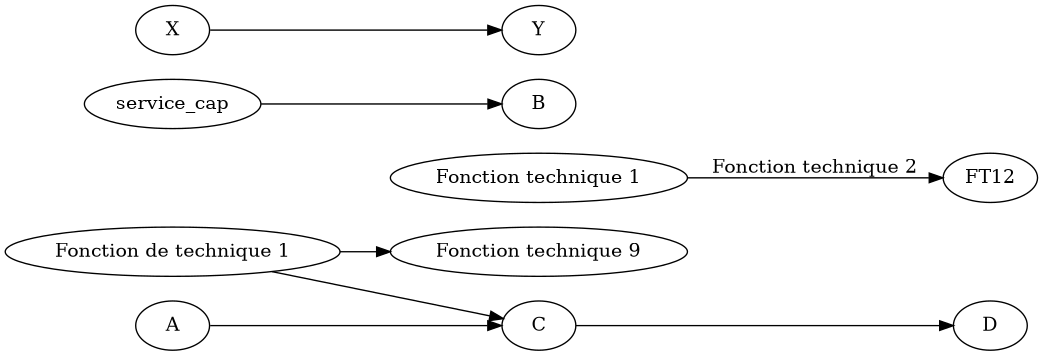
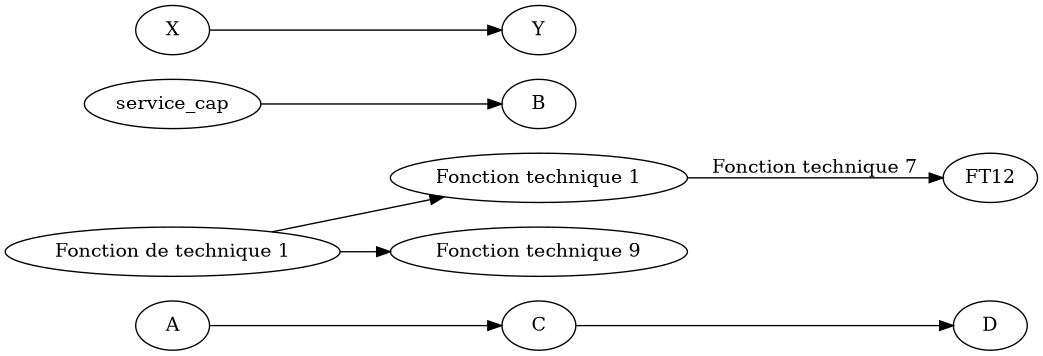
edge "Fonction technique 1" -> "FT12": label "Fonction technique 2" -> "Fonction technique 7"
edge "Fonction de technique 1" -> "C": now "Fonction de technique 1" -> "Fonction technique 1"
